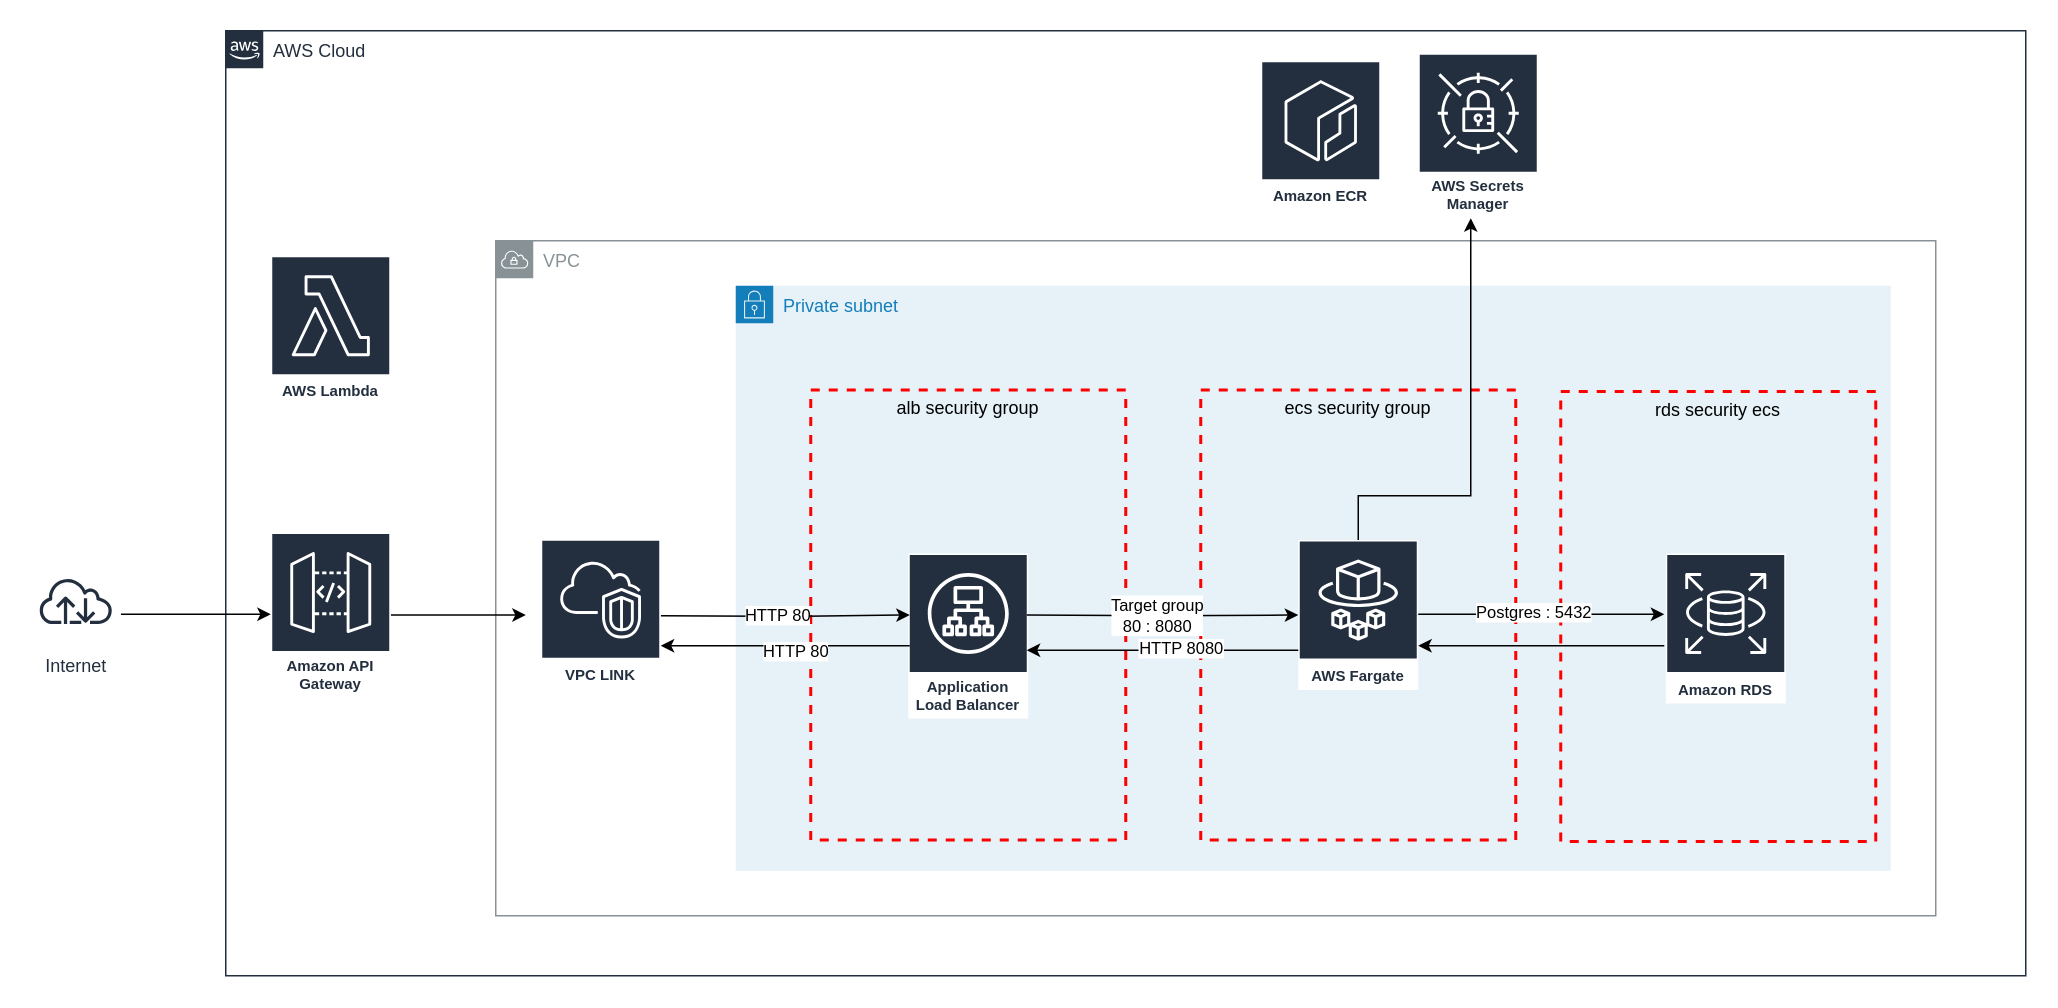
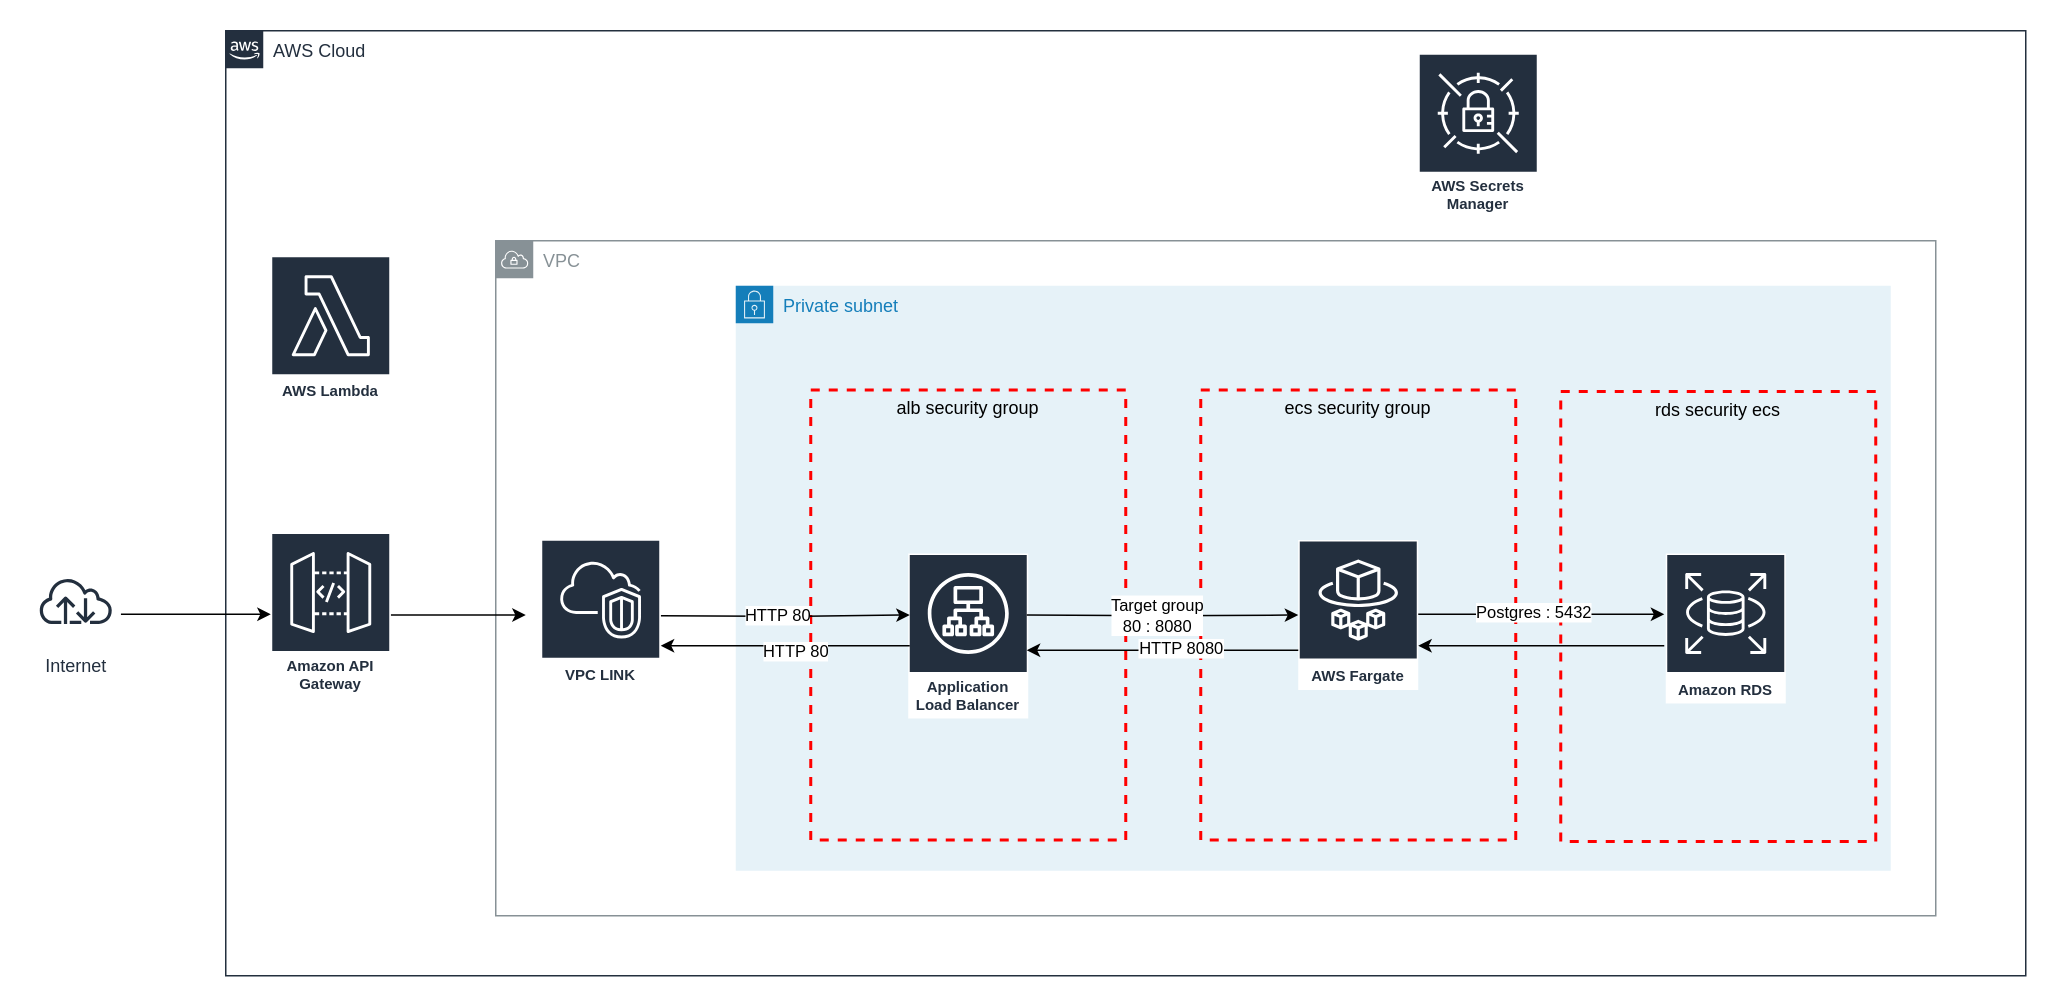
node "Amazon ECR": removed
edge "AWS Fargate" -> "AWS Secrets Manager": removed
